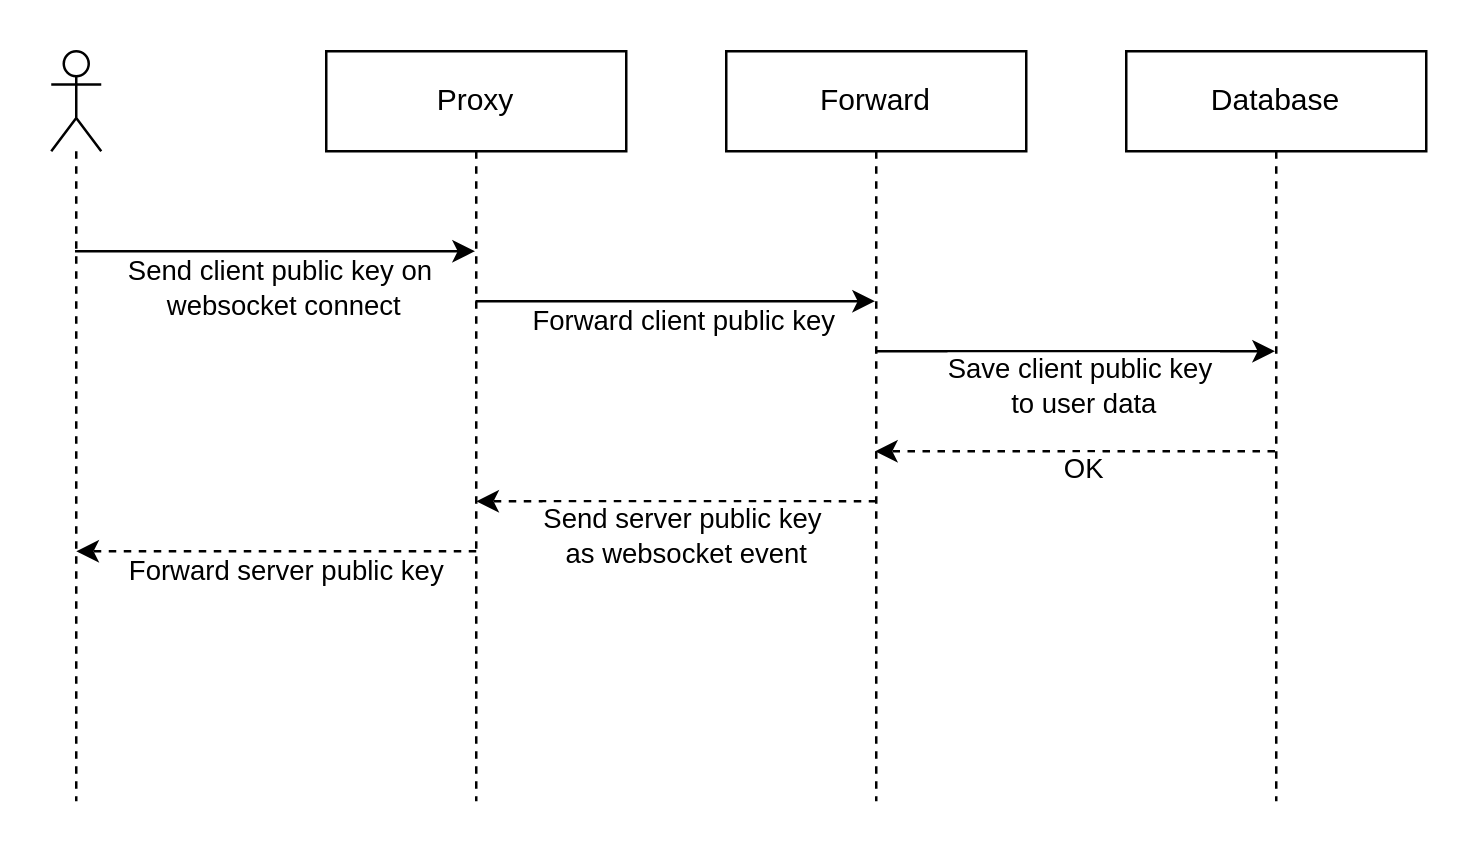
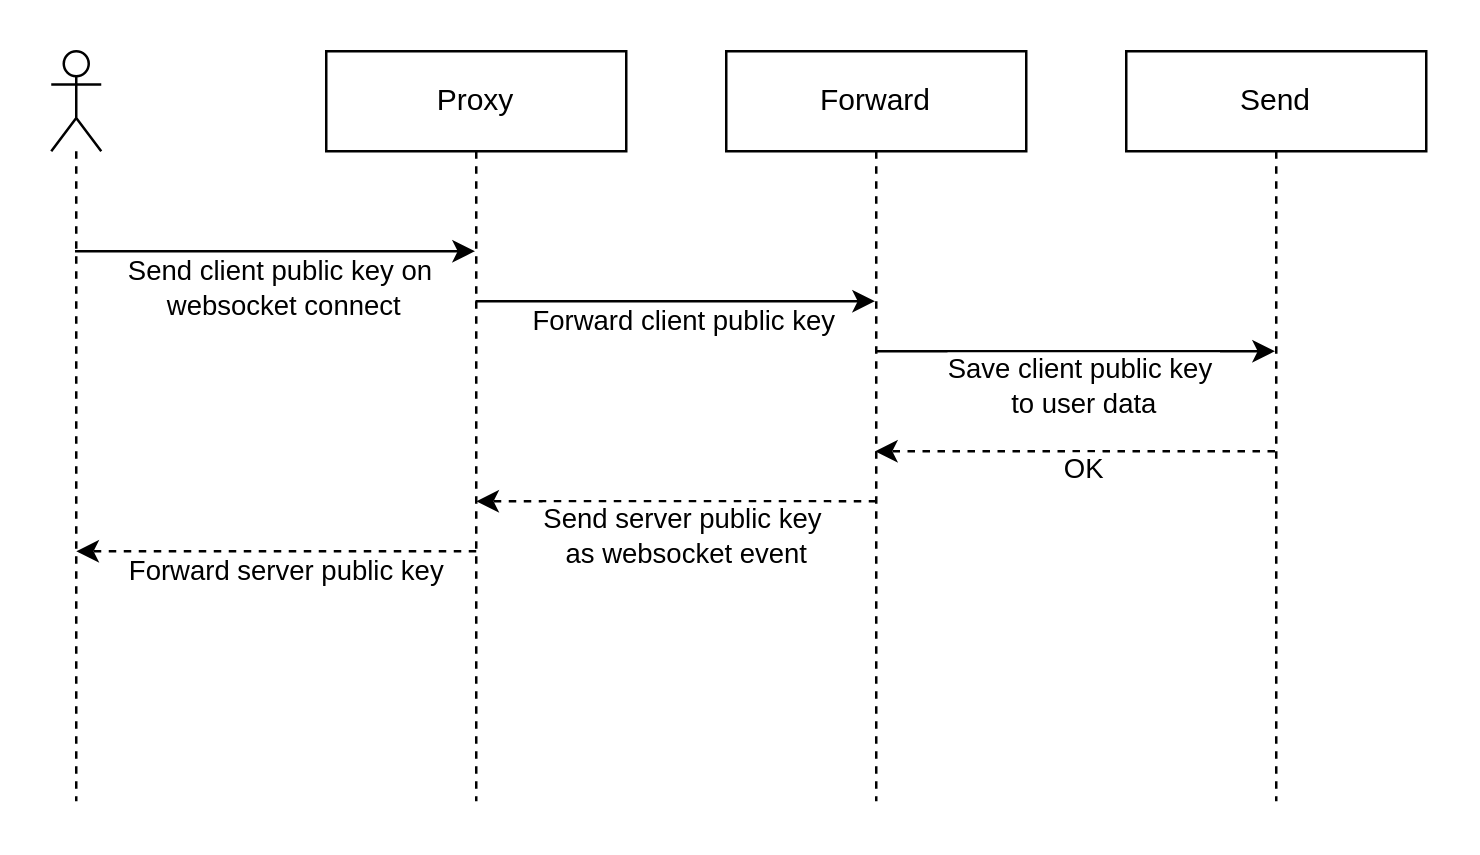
node "Database": label "Database" -> "Send"
